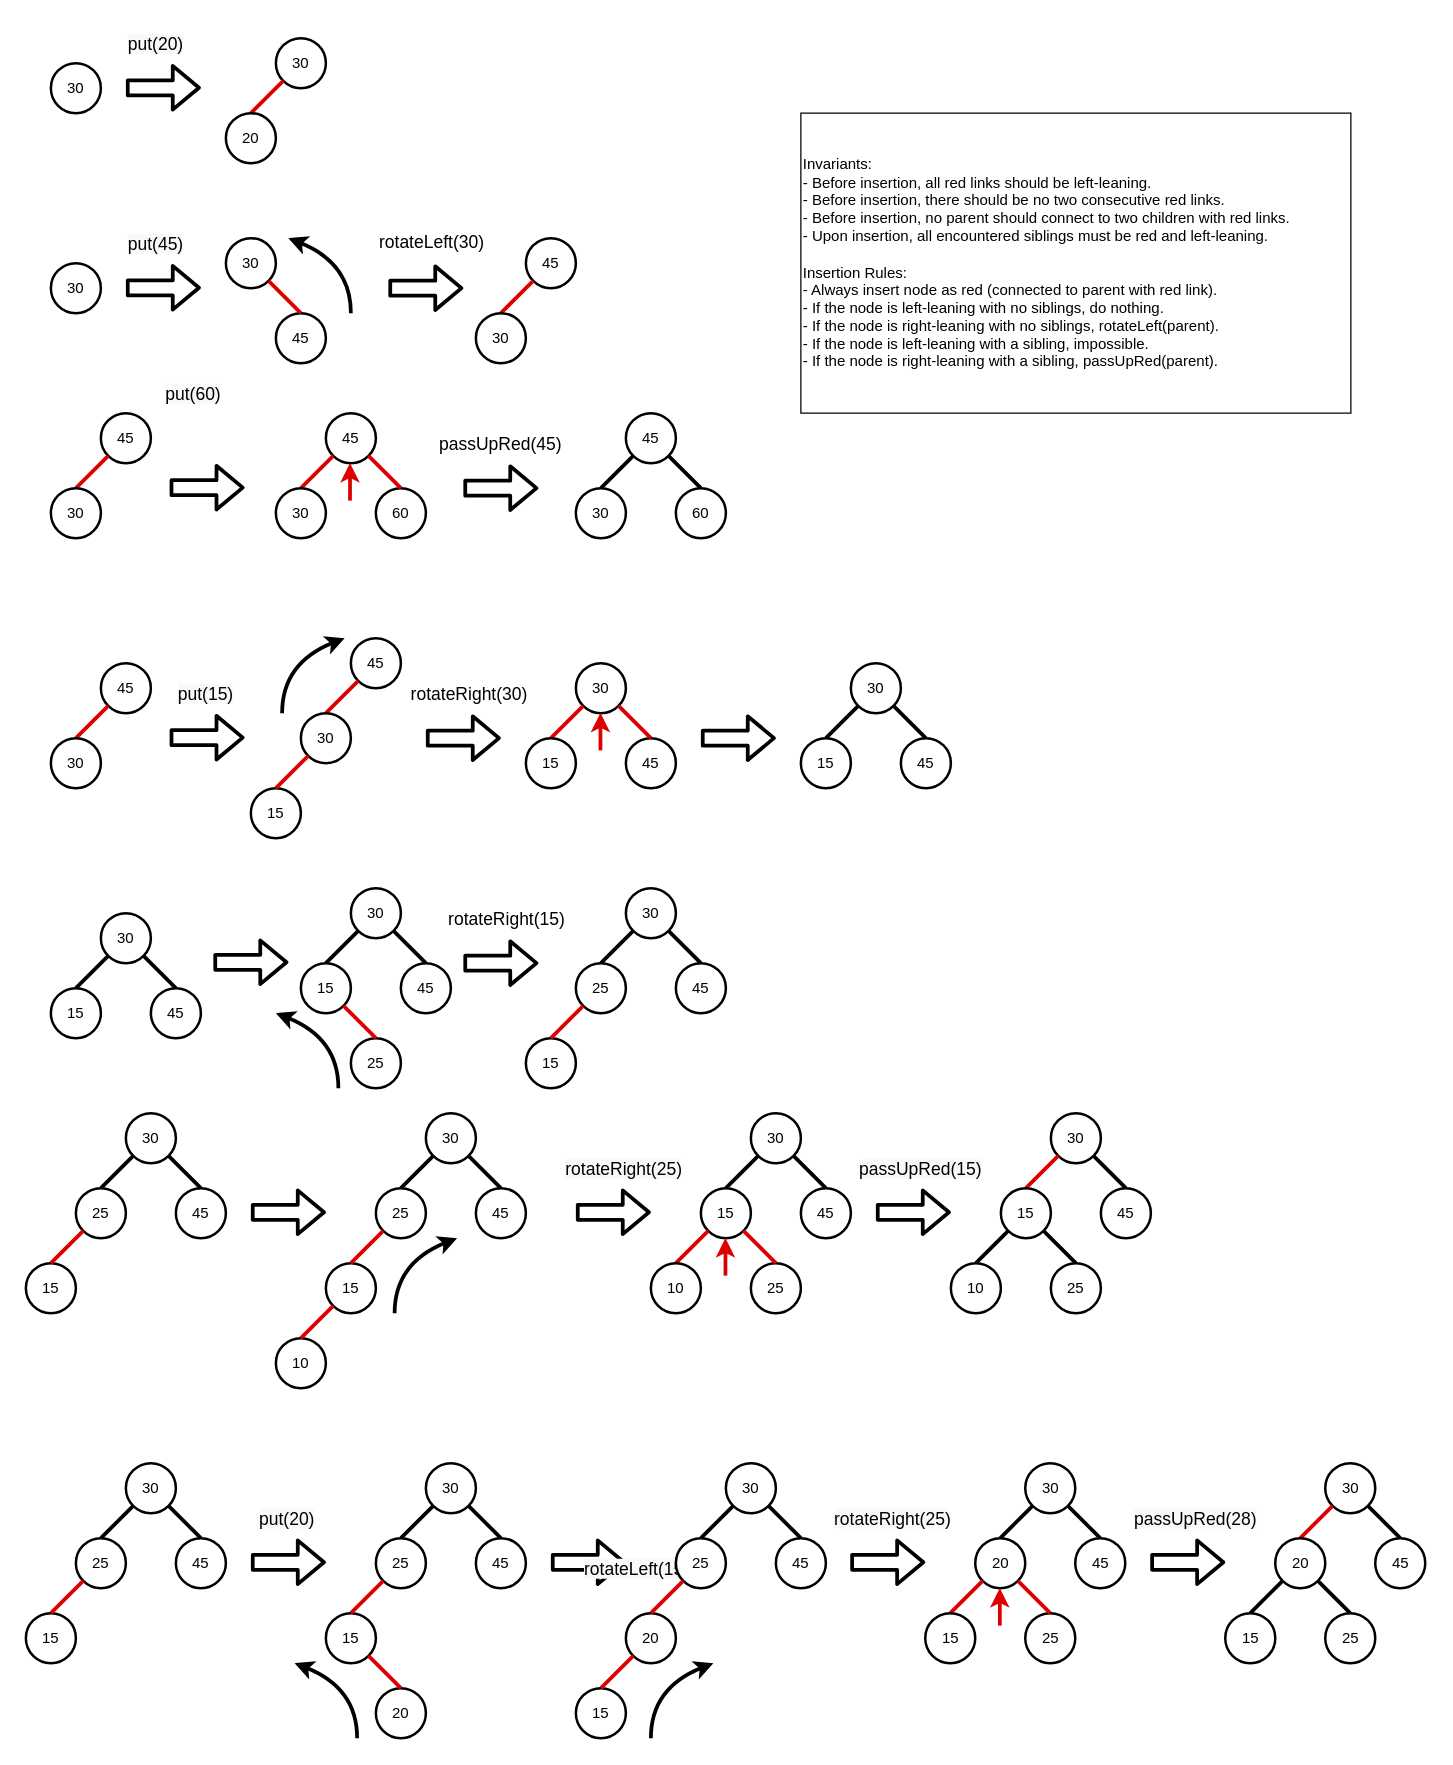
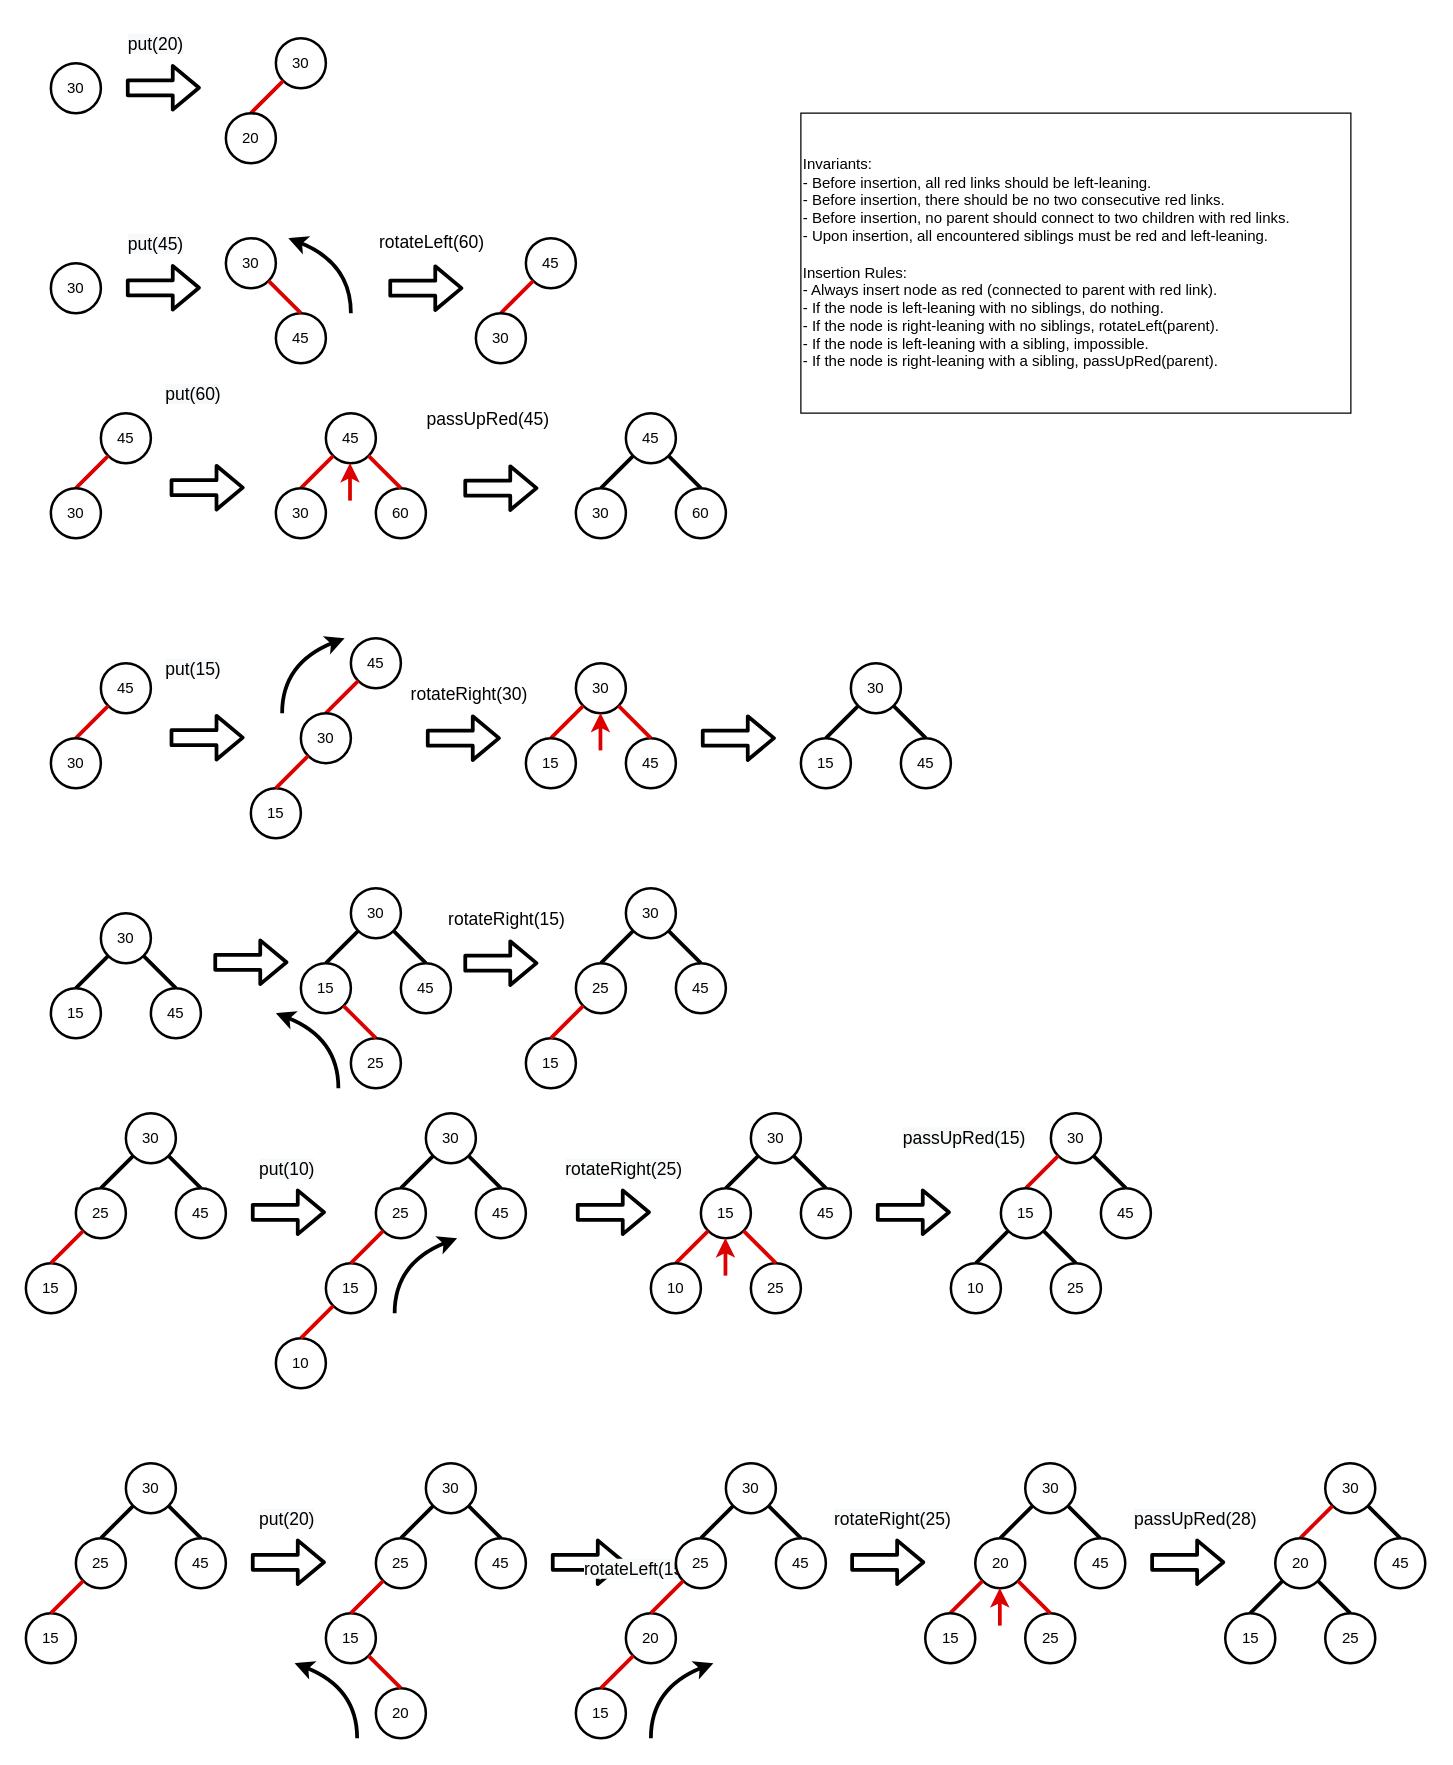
node "rotateLeft(30)": label "rotateLeft(30)" -> "rotateLeft(60)"
node "passUpRed(45)": moved (501, 444) -> (488, 419)
node "put(15)": moved (207, 694) -> (194, 669)
node "put(10)": added
node "passUpRed(15)": moved (926, 1169) -> (969, 1138)
